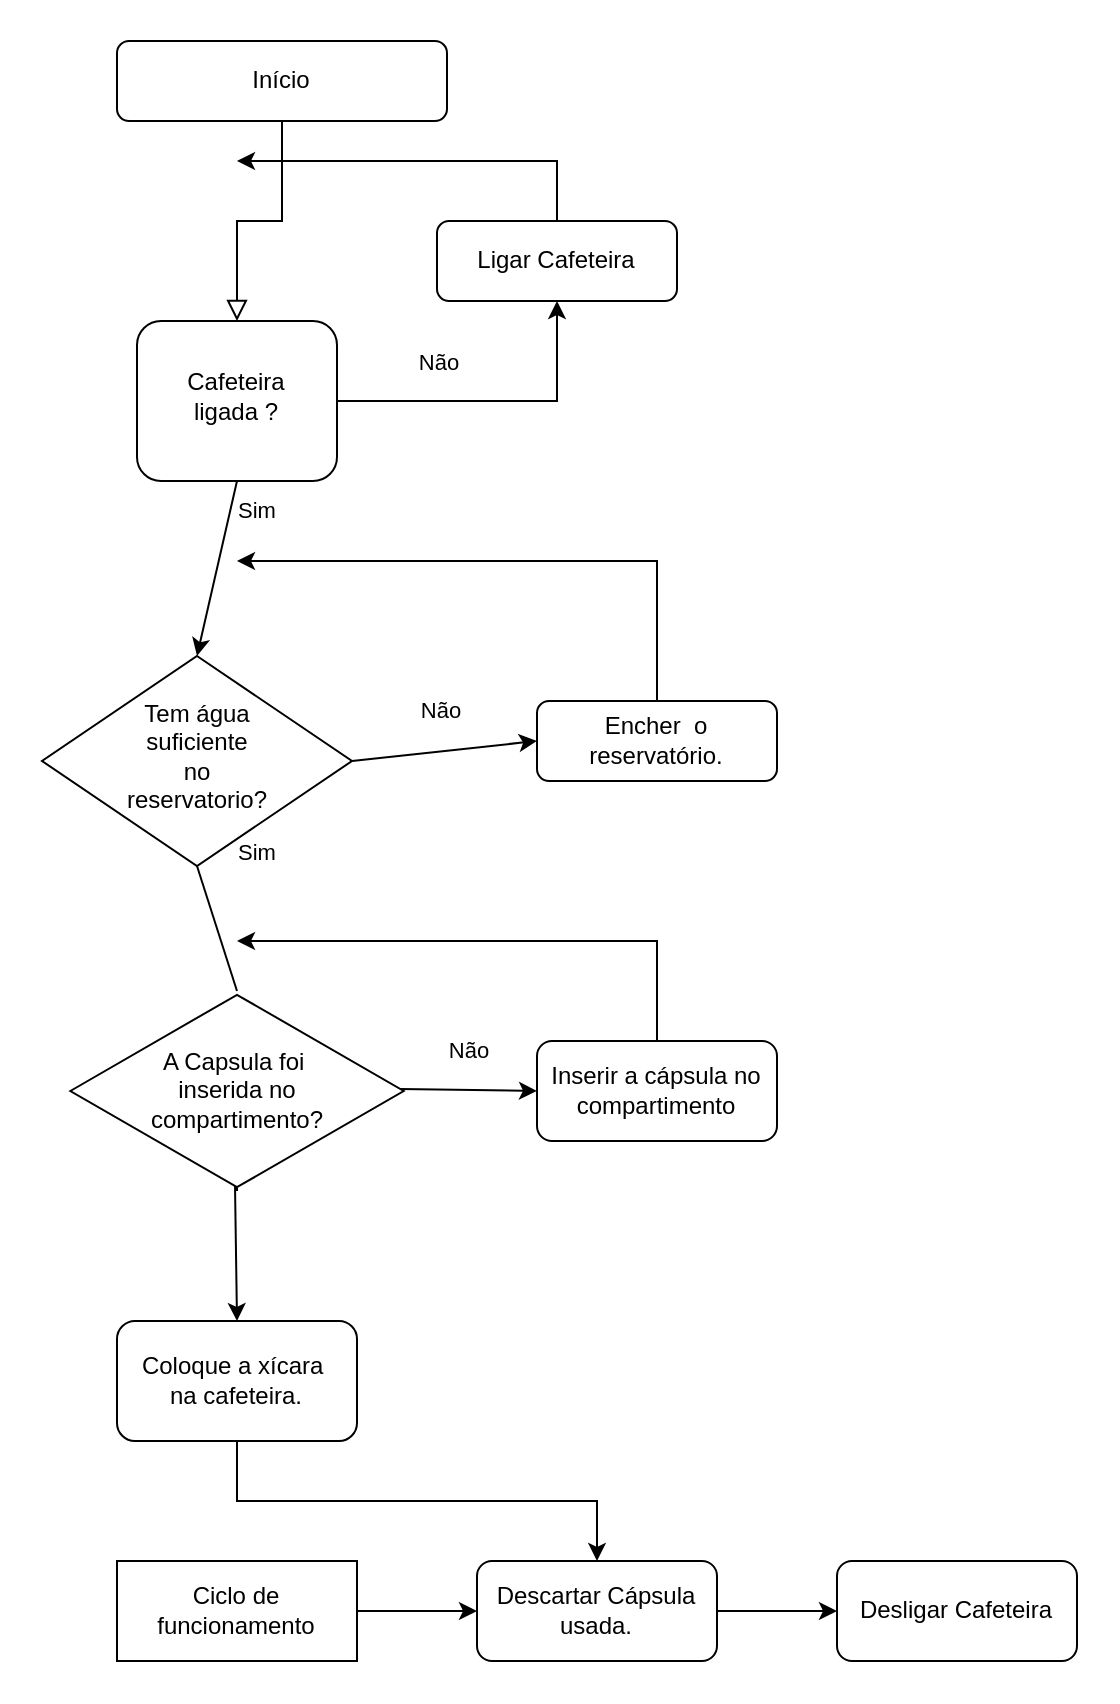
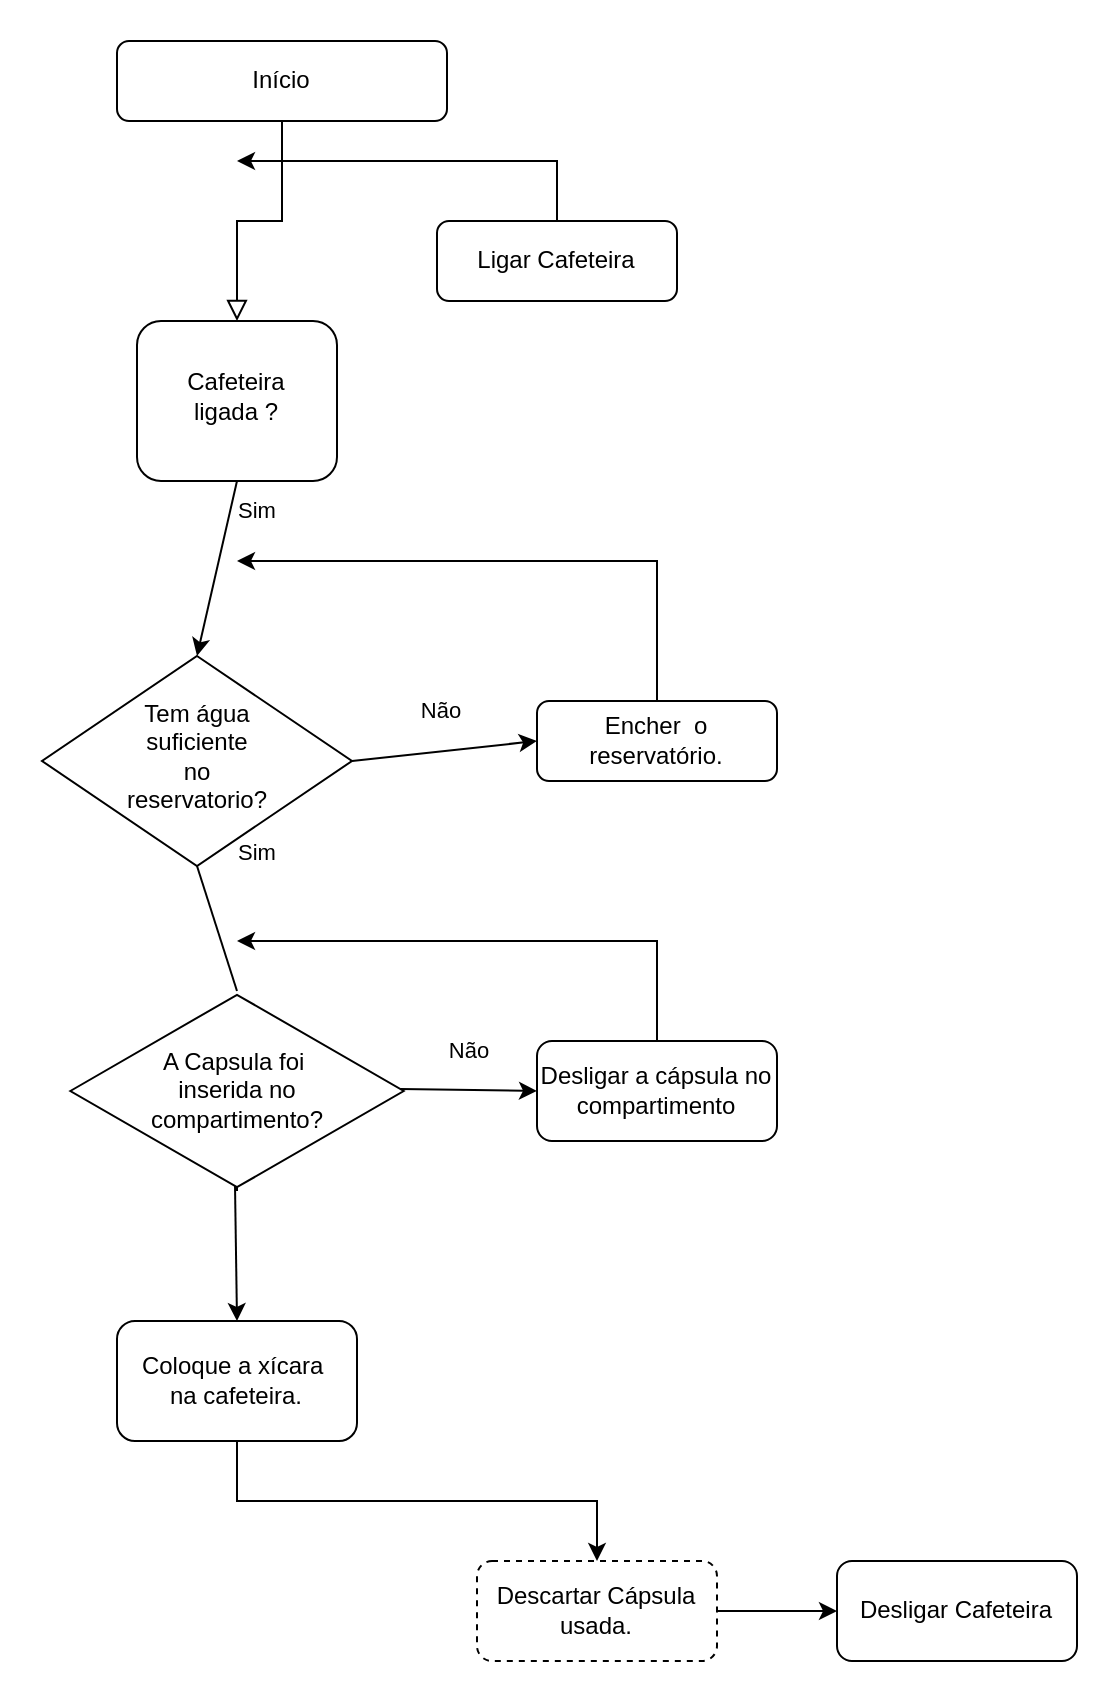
edge "Cafeteira ligada ?" -> "Ligar Cafeteira": removed, label "Não"
node "Inserir a cápsula no compartimento": label "Inserir a cápsula no compartimento" -> "Desligar a cápsula no compartimento"
node "Ciclo de funcionamento": removed
edge "Ciclo de funcionamento" -> "Descartar Cápsula usada.": removed
node "Descartar Cápsula usada.": style solid -> dashed
